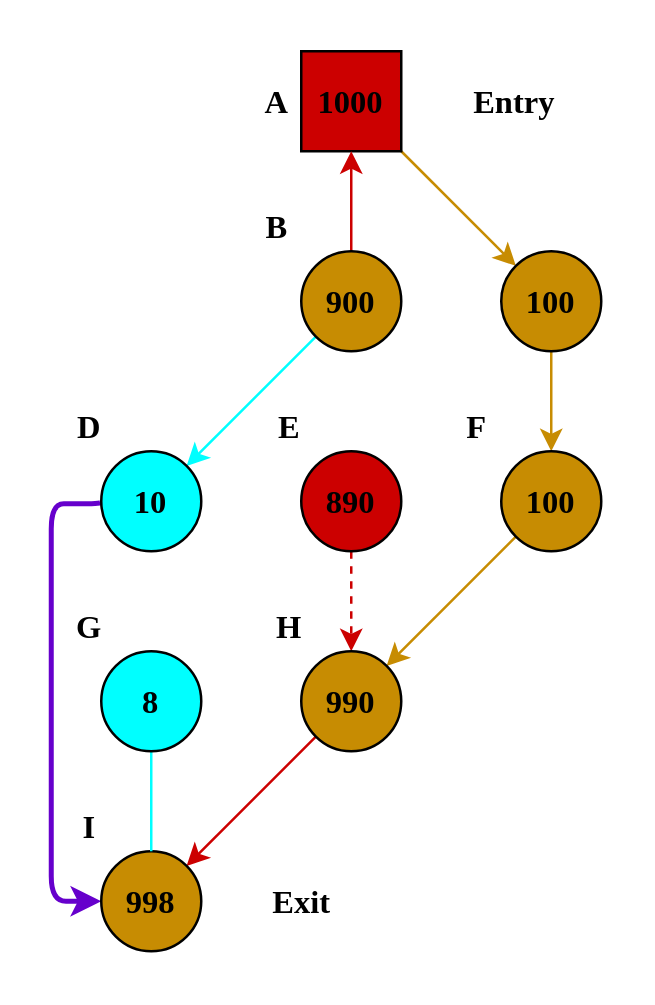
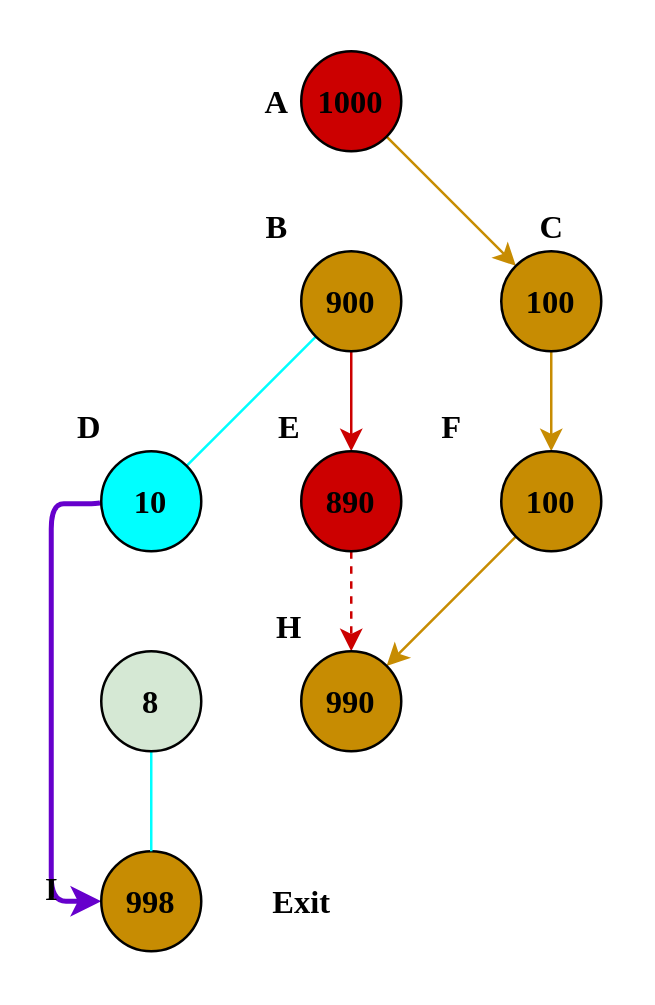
node "1000": shape rectangle -> ellipse
node "Entry": removed
edge "900" -> "1000": now "900" -> "890"
node "C": added
node "F": moved (476, 426) -> (451, 426)
edge "900" -> "10": arrowhead classic -> none
node "G": removed
node "8": fillcolor #00ffff -> #d5e8d4
edge "990" -> "998": removed
node "I": moved (89, 826) -> (51, 889)
